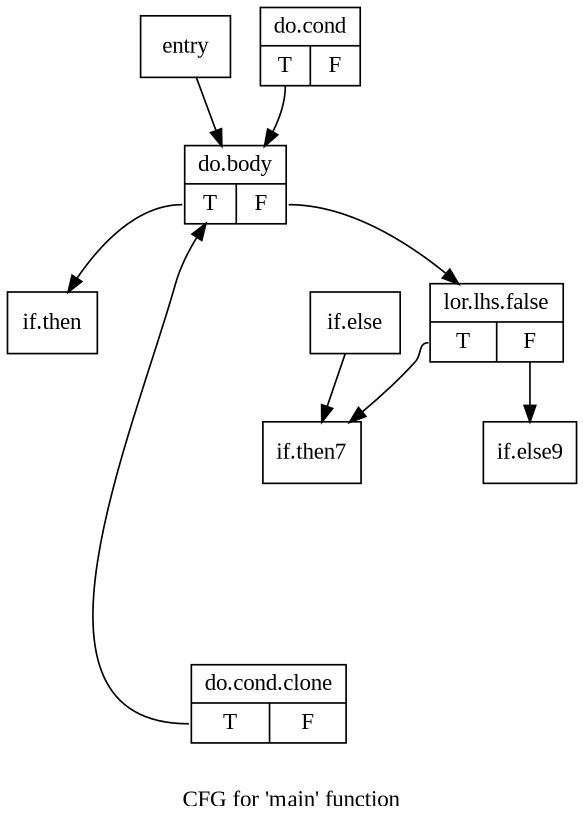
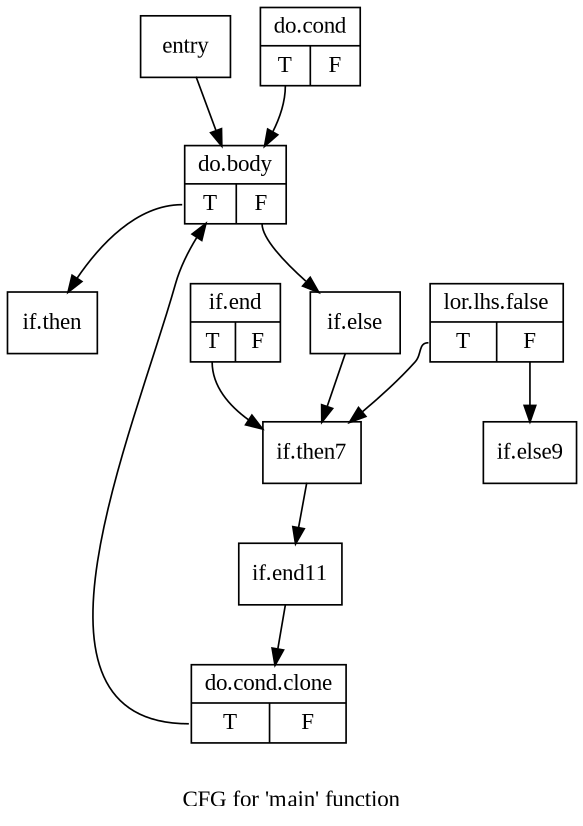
edge "do.body" -> "lor.lhs.false": now "do.body" -> "if.else"
node "if.end": added
node "if.end11": added
